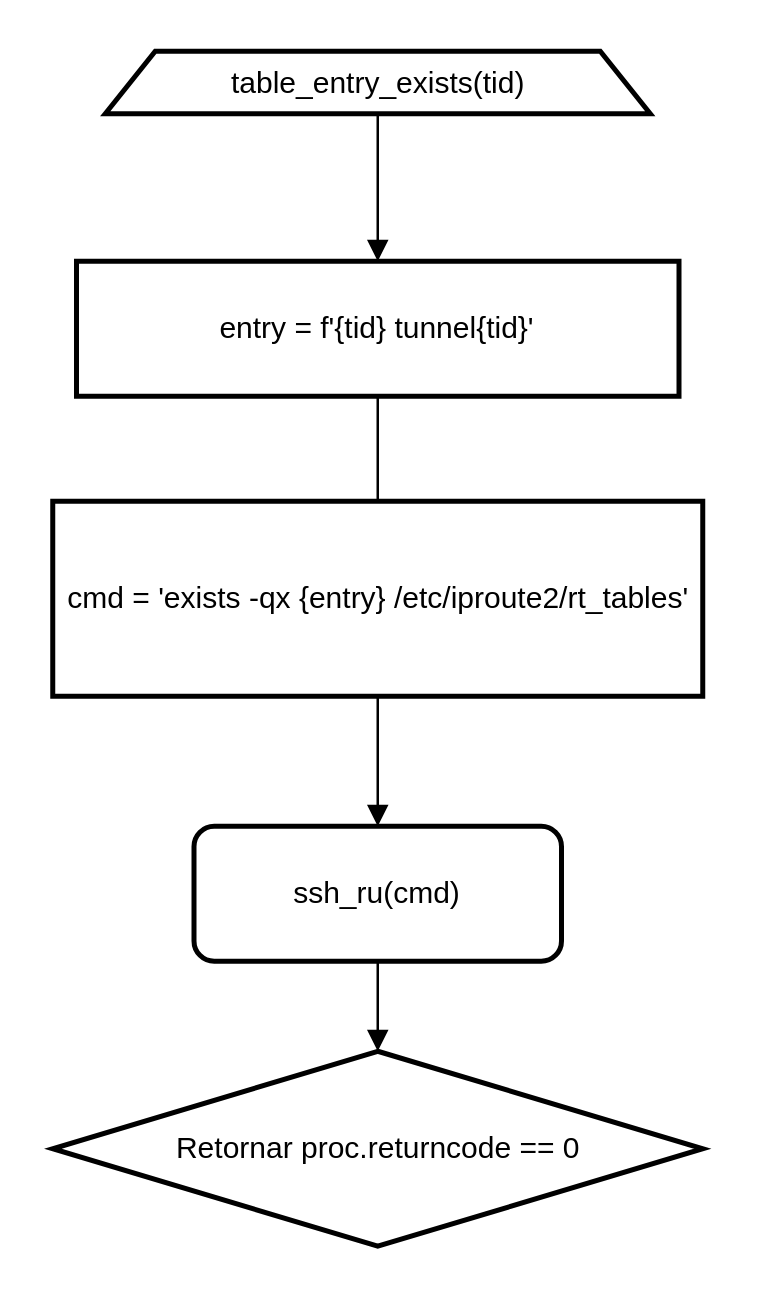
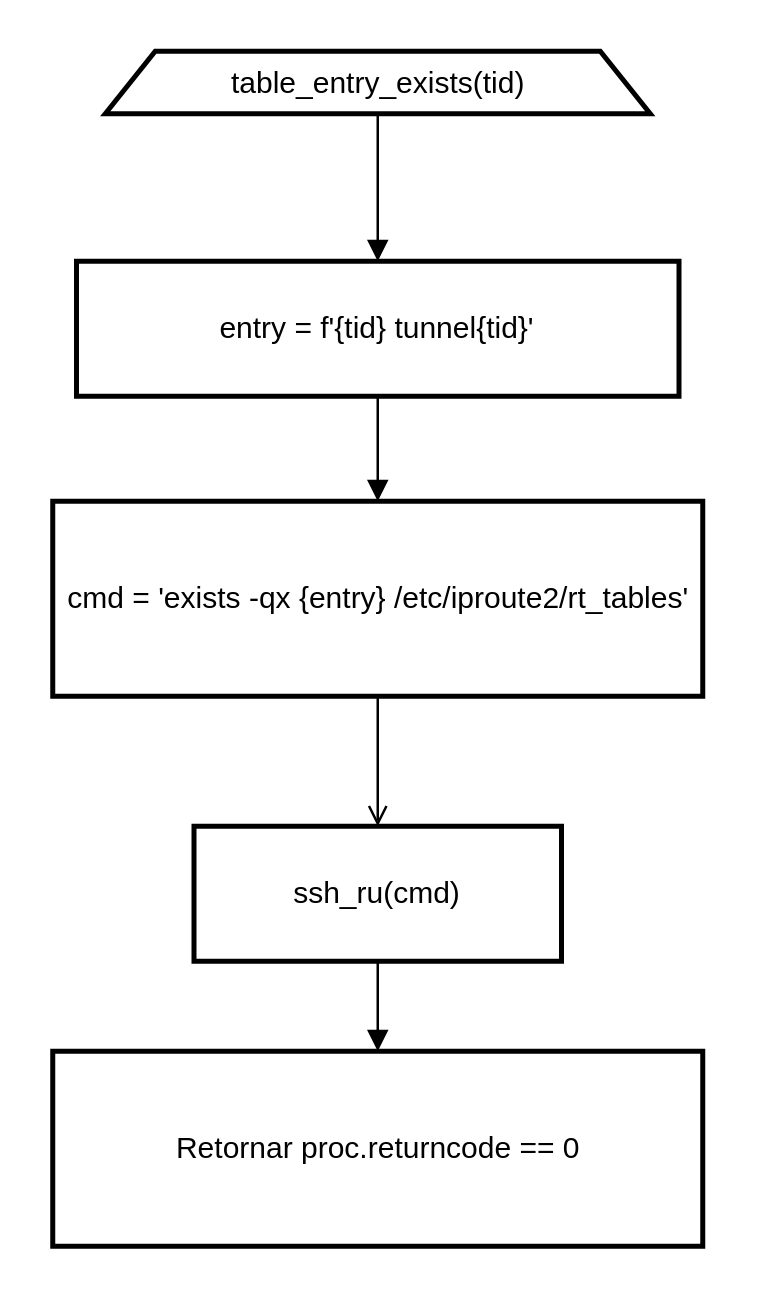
edge "entry = f'{tid} tunnel{tid}'" -- "cmd = 'exists -qx {entry} /etc/iproute2/rt_tables'": arrowhead none -> block
edge "cmd = 'exists -qx {entry} /etc/iproute2/rt_tables'" -> "ssh_ru(cmd)": arrowhead block -> open
node "ssh_ru(cmd)": shape rounded rectangle -> rectangle
node "Retornar proc.returncode == 0": shape diamond -> rectangle
